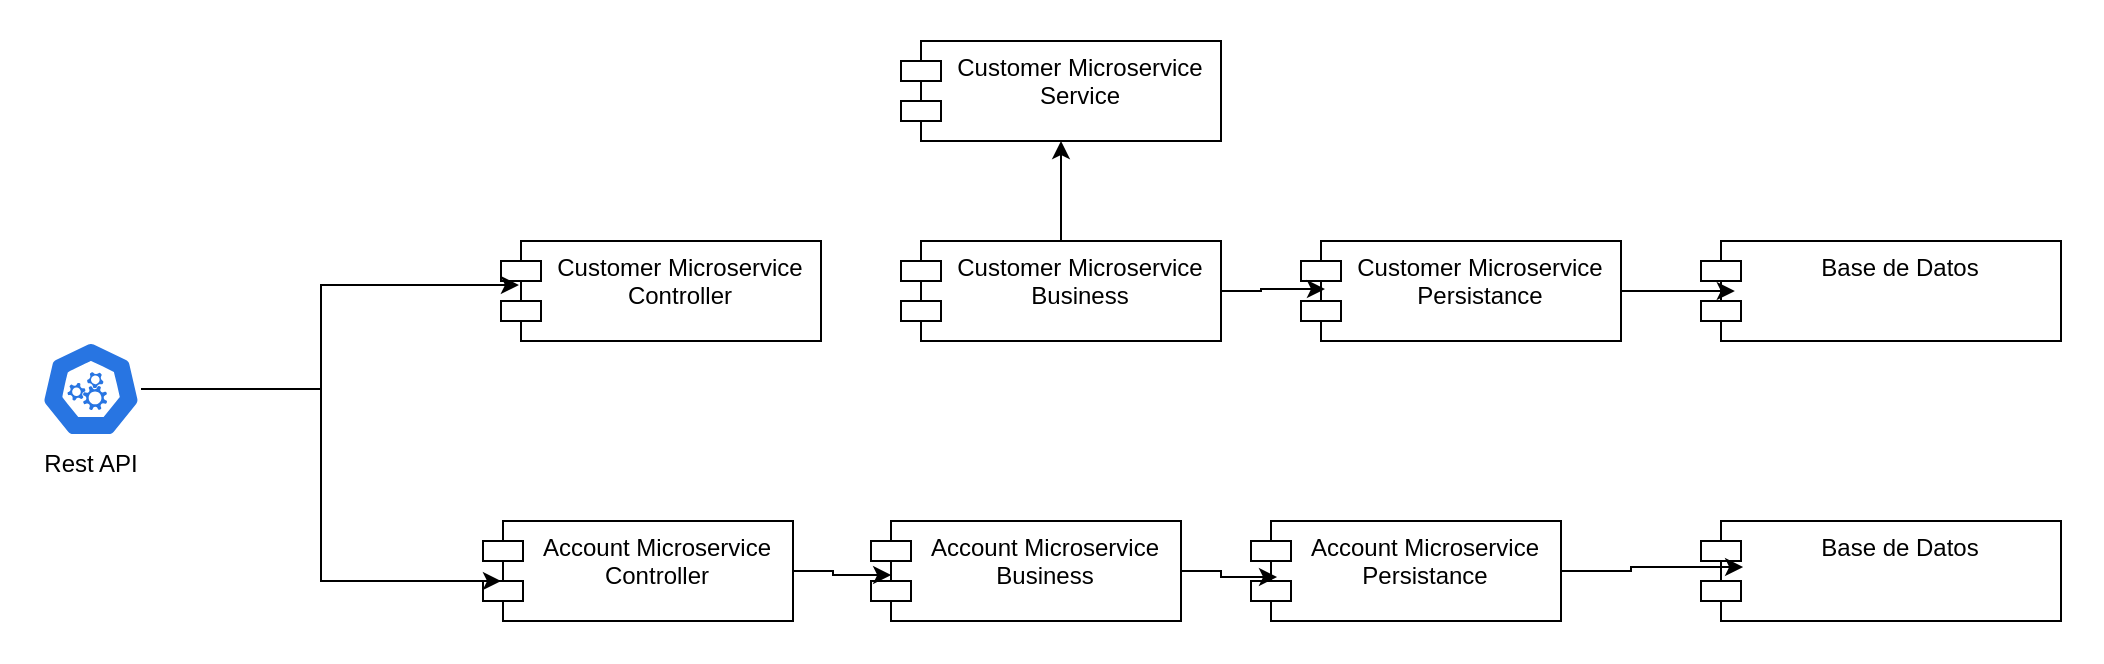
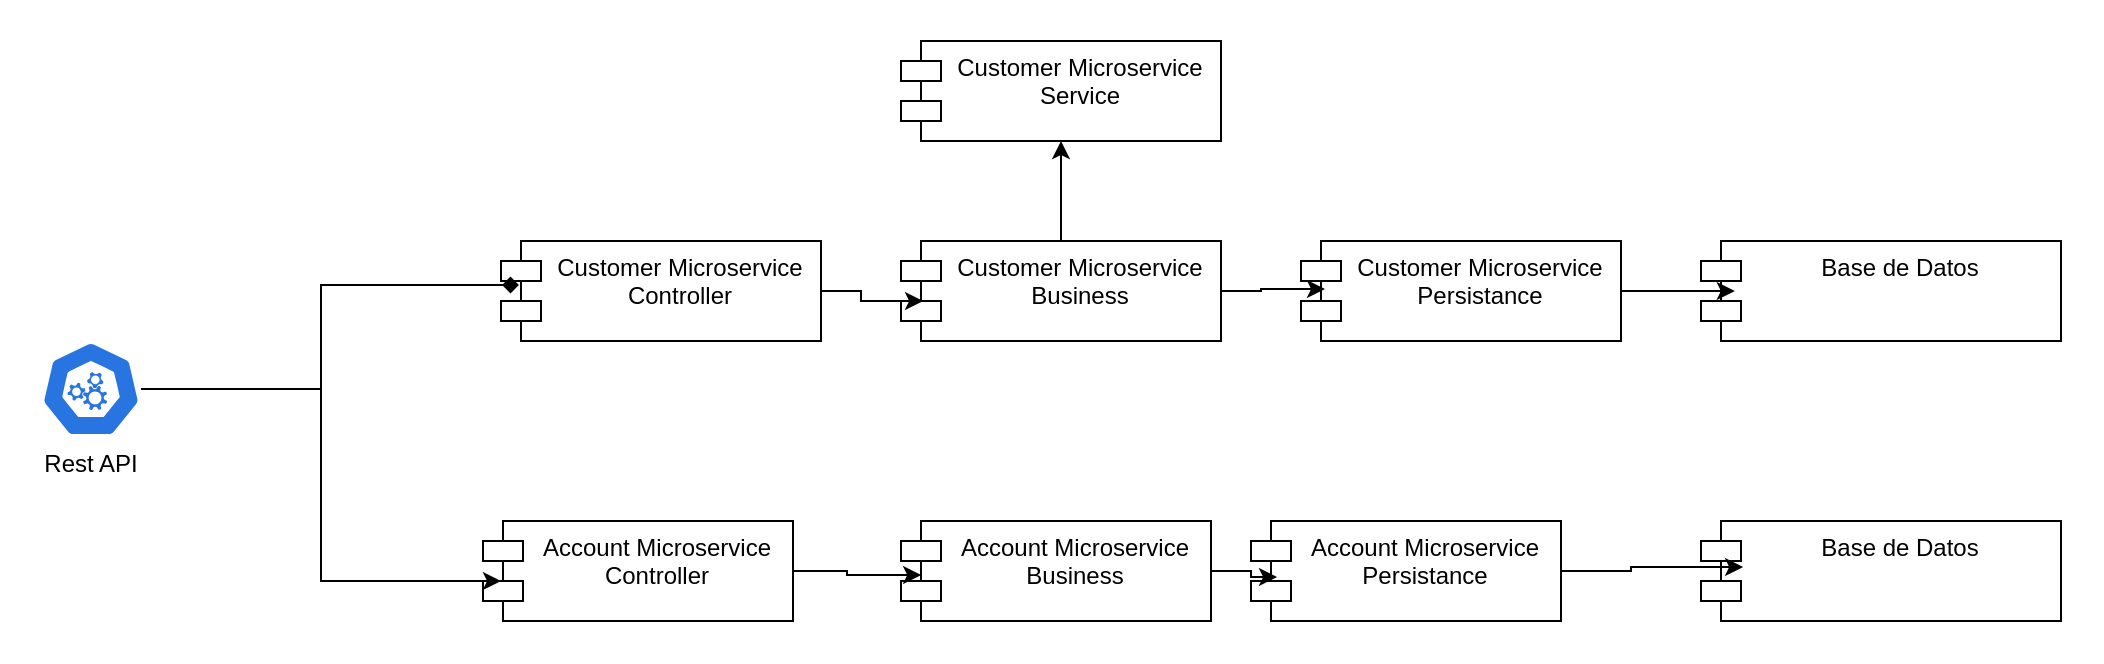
edge "Rest API" -> "Customer Microservice Controller": arrowhead classic -> diamond
edge "Customer Microservice Controller" -> "Customer Microservice Business": added
node "Account Microservice Business": moved (1026, 571) -> (1056, 571)
